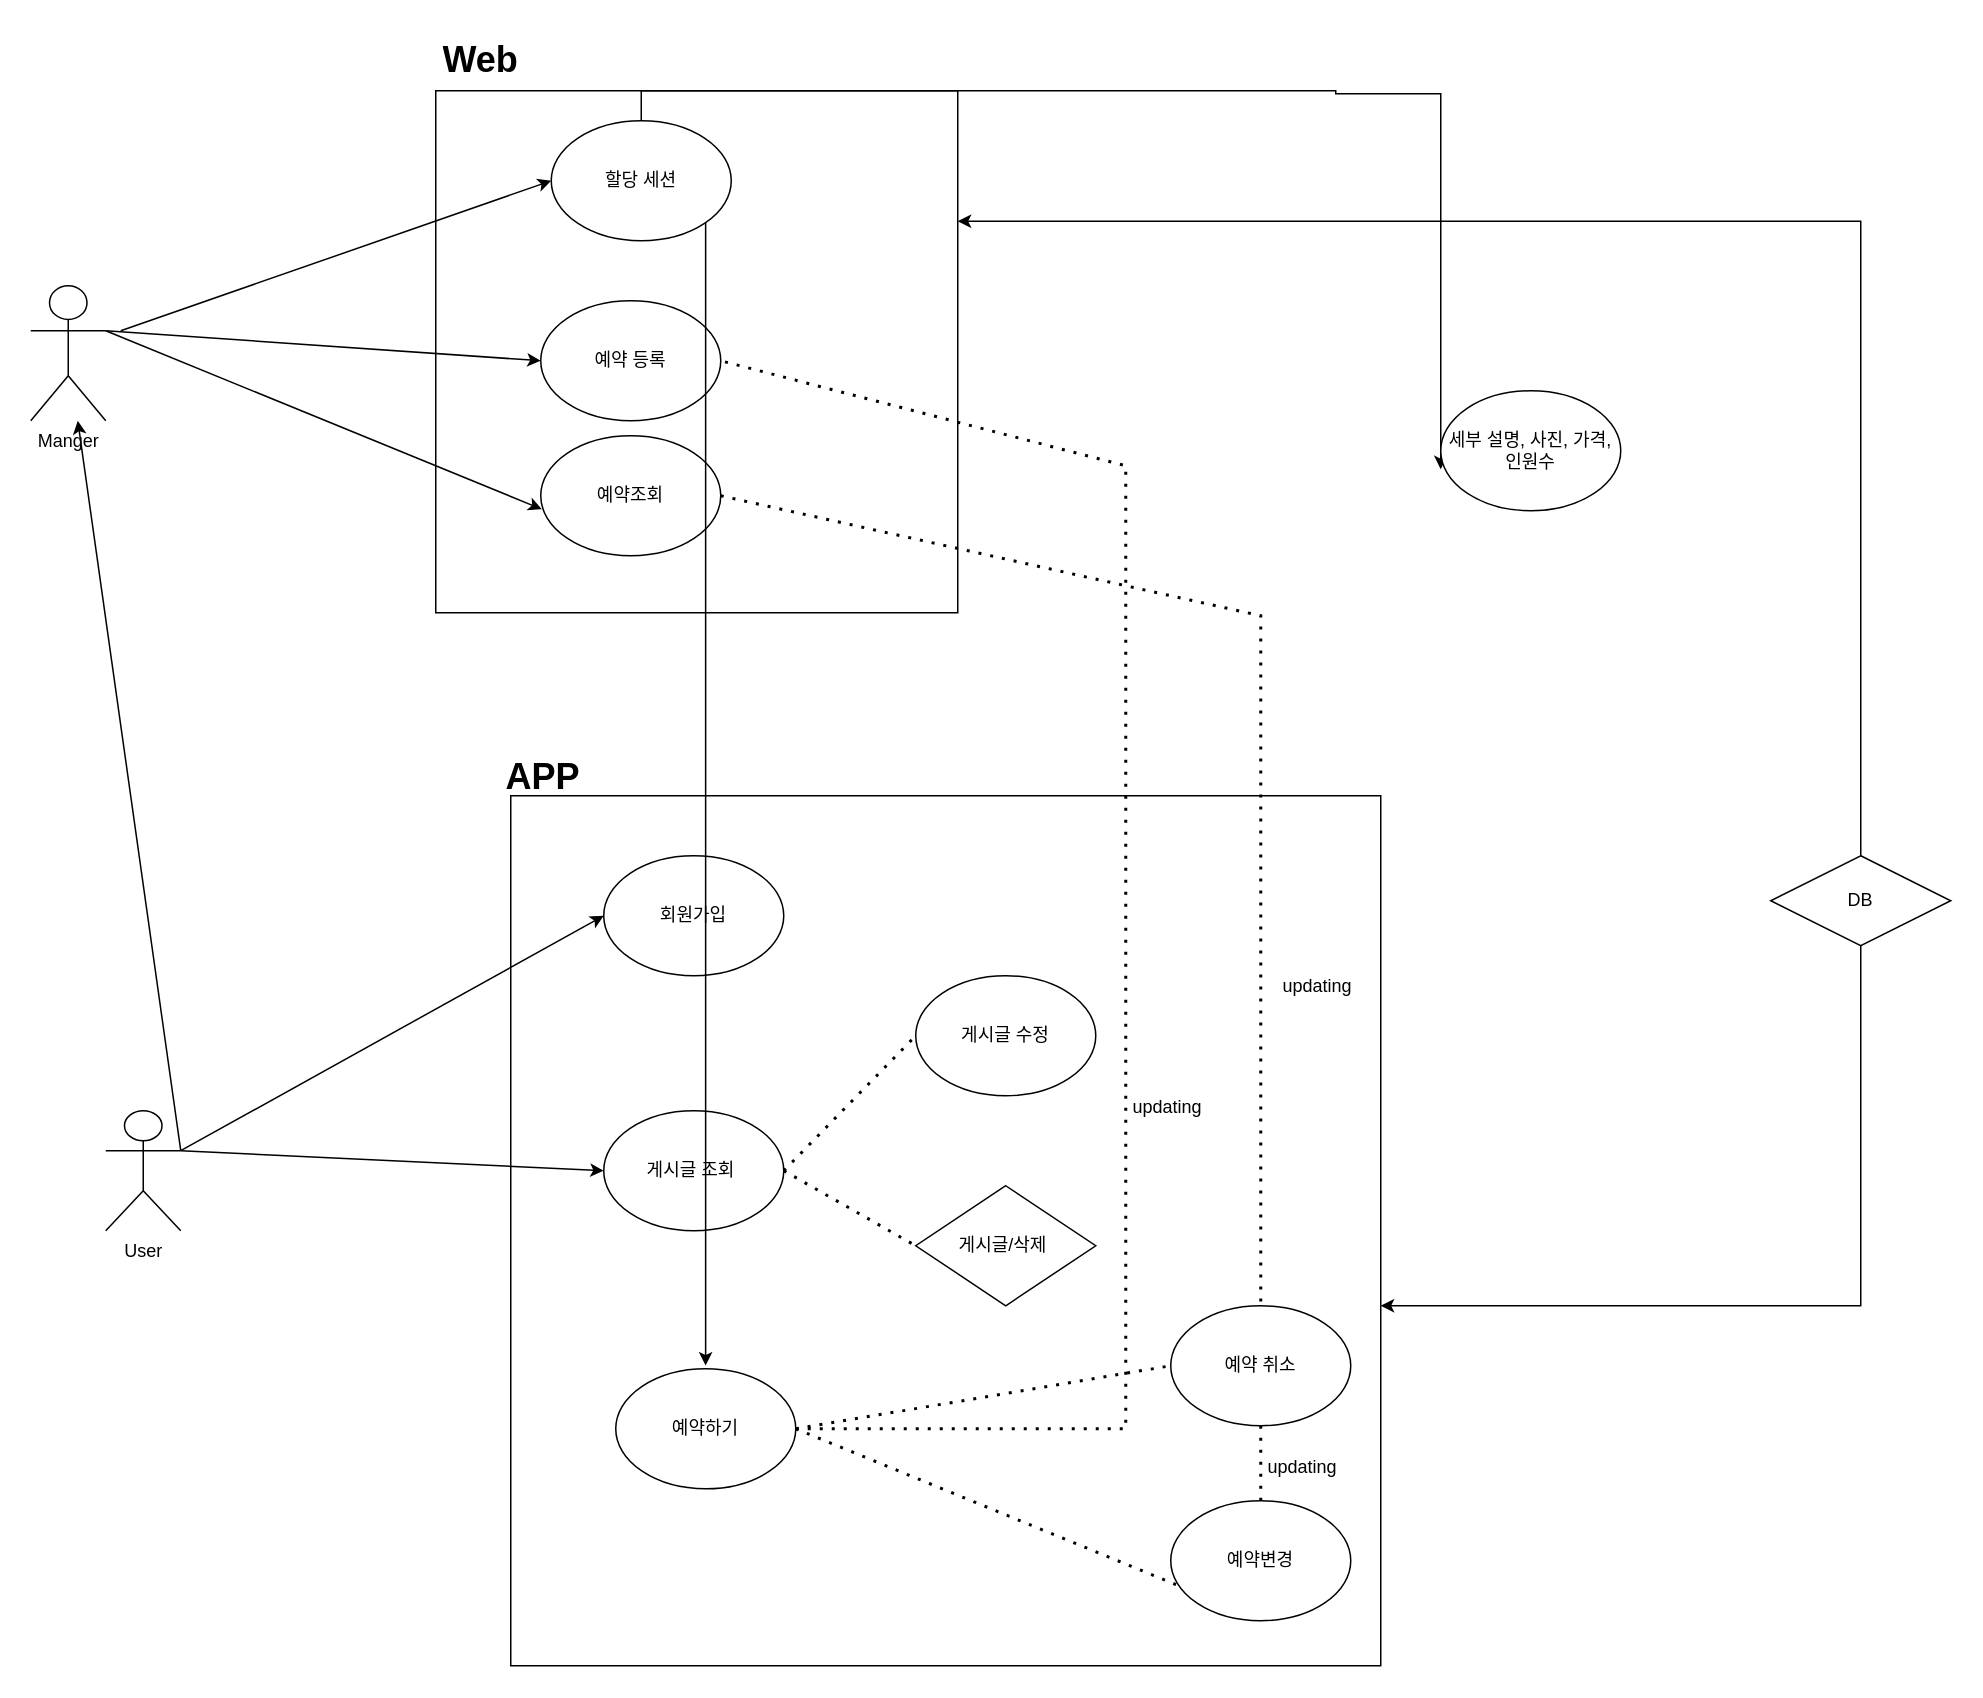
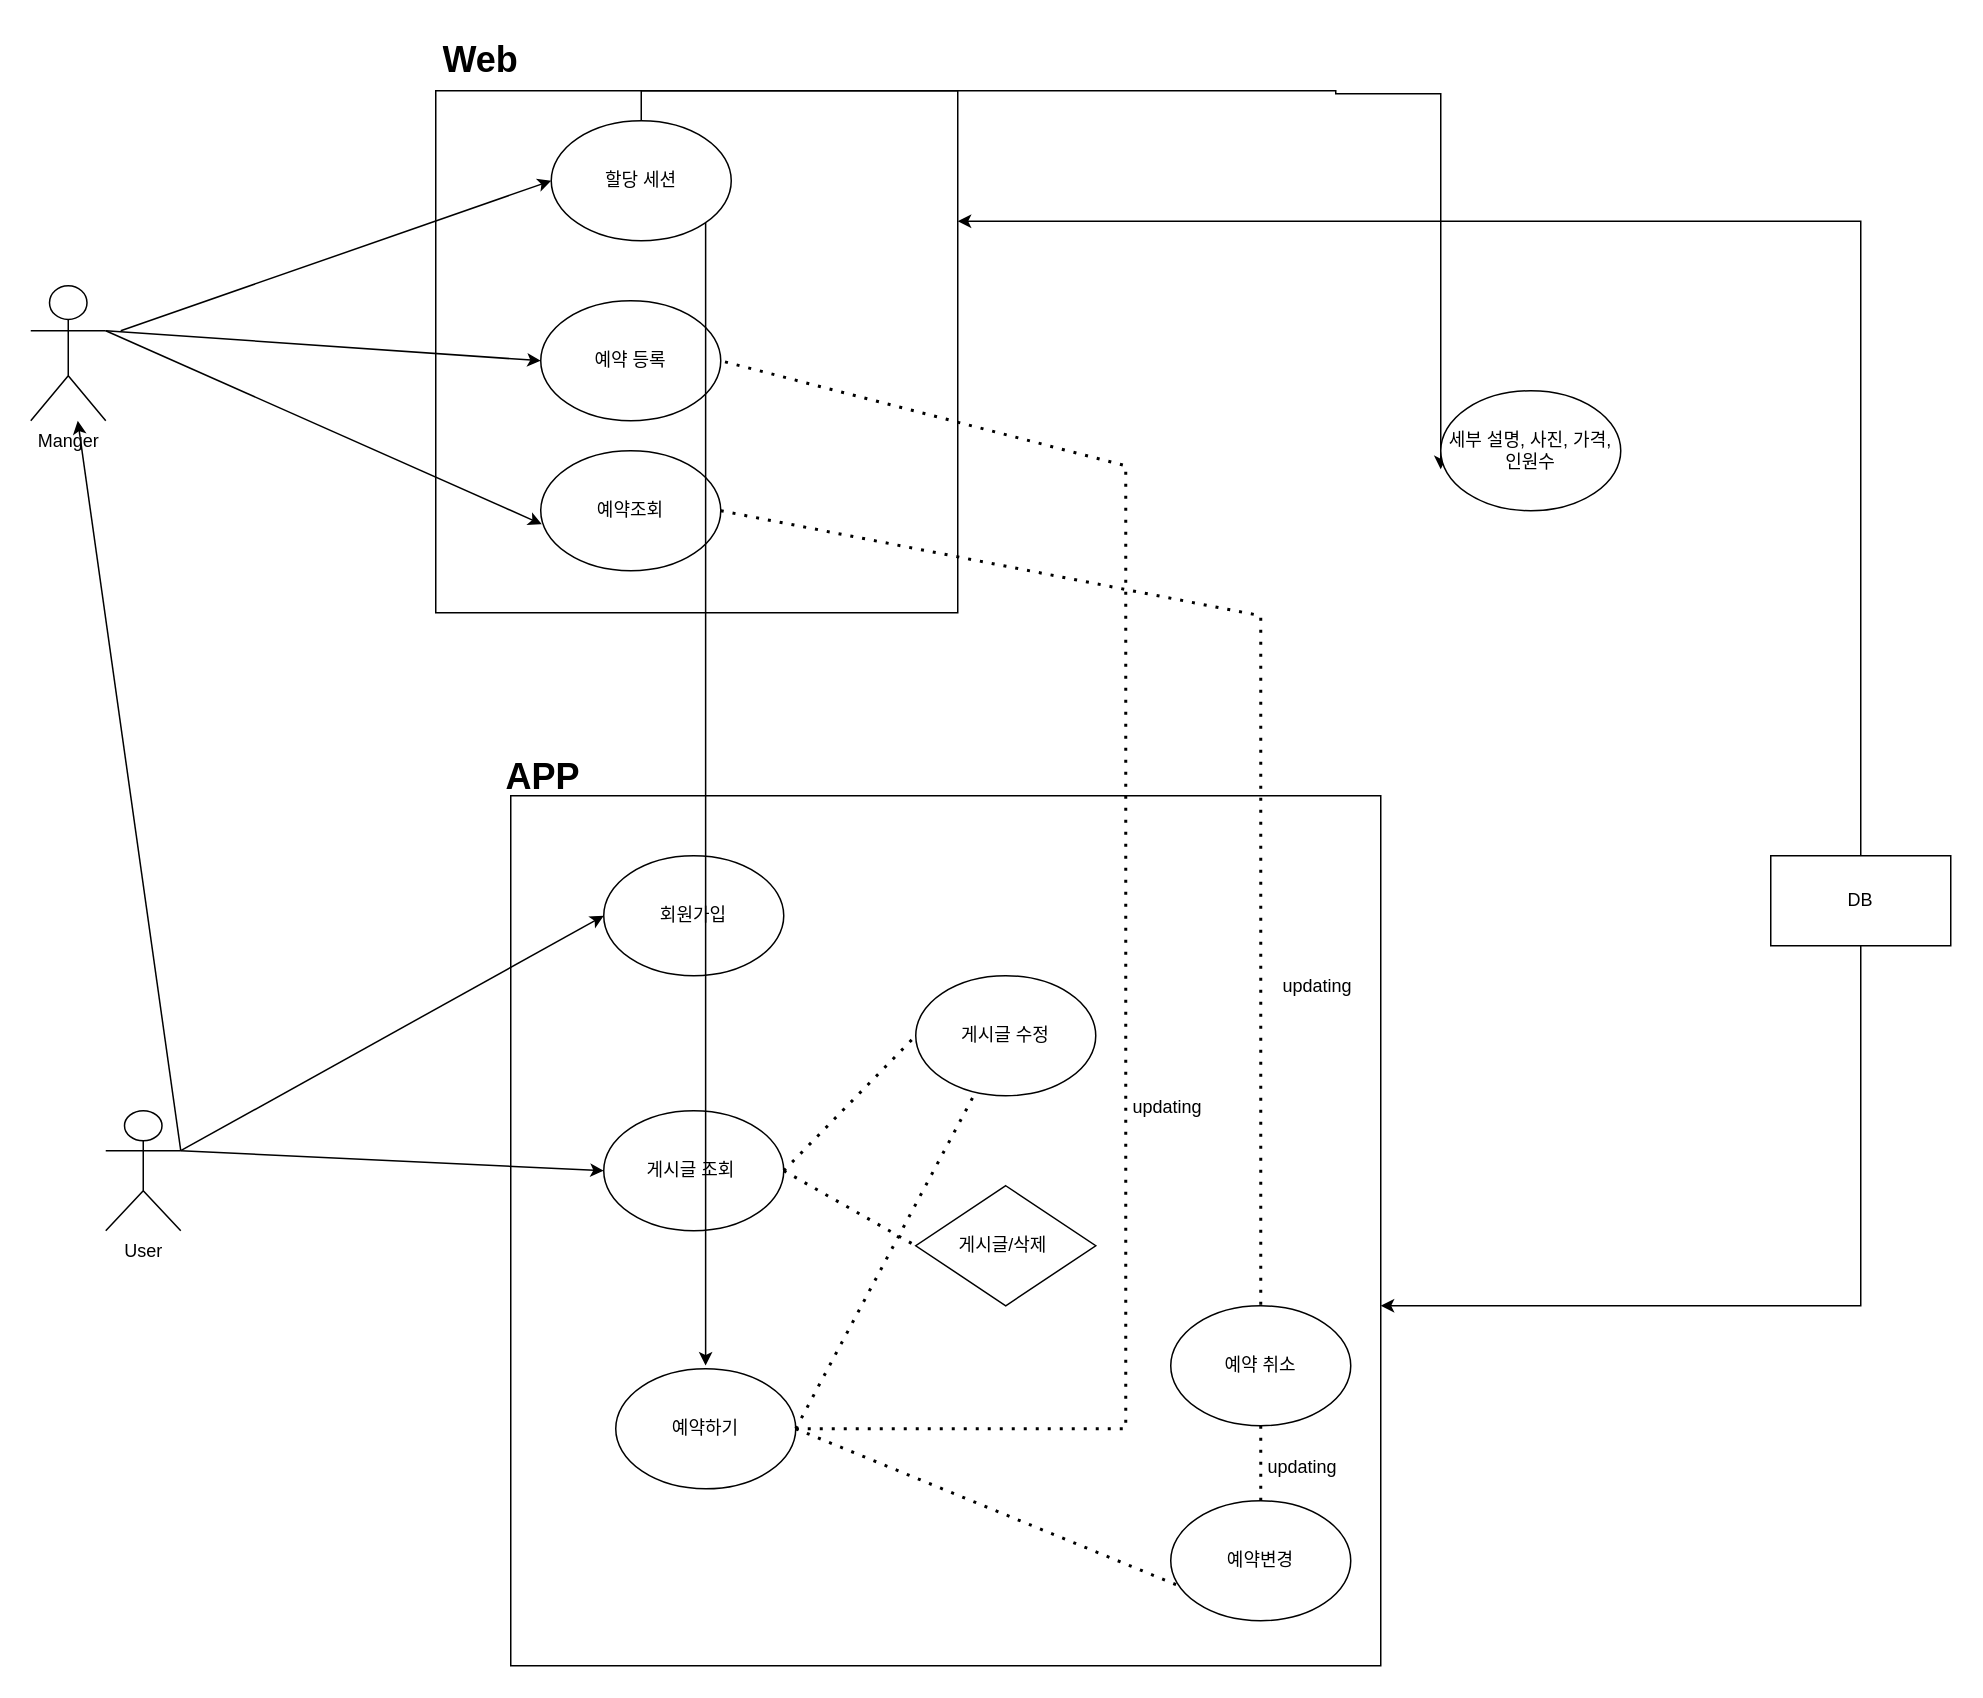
node "예약조회": moved (631, 496) -> (631, 511)
node "DB": shape diamond -> rectangle
edge "예약 취소" -- "예약하기": now "게시글 수정" -- "예약하기"
